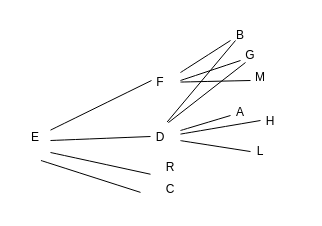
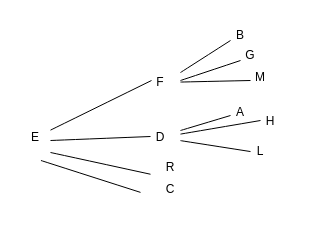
edge "G" -- "D": removed
edge "M" -- "D": removed
